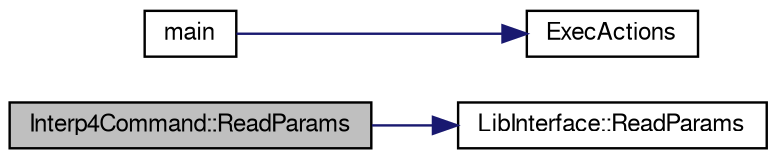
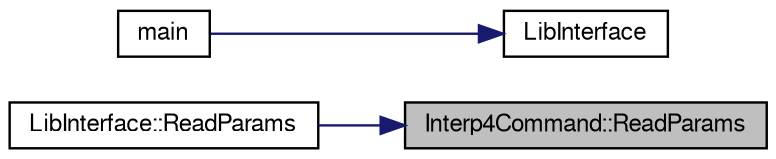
node "ExecActions": label "ExecActions" -> "LibInterface"
edge "Interp4Command::ReadParams" -> "LibInterface::ReadParams": reversed
